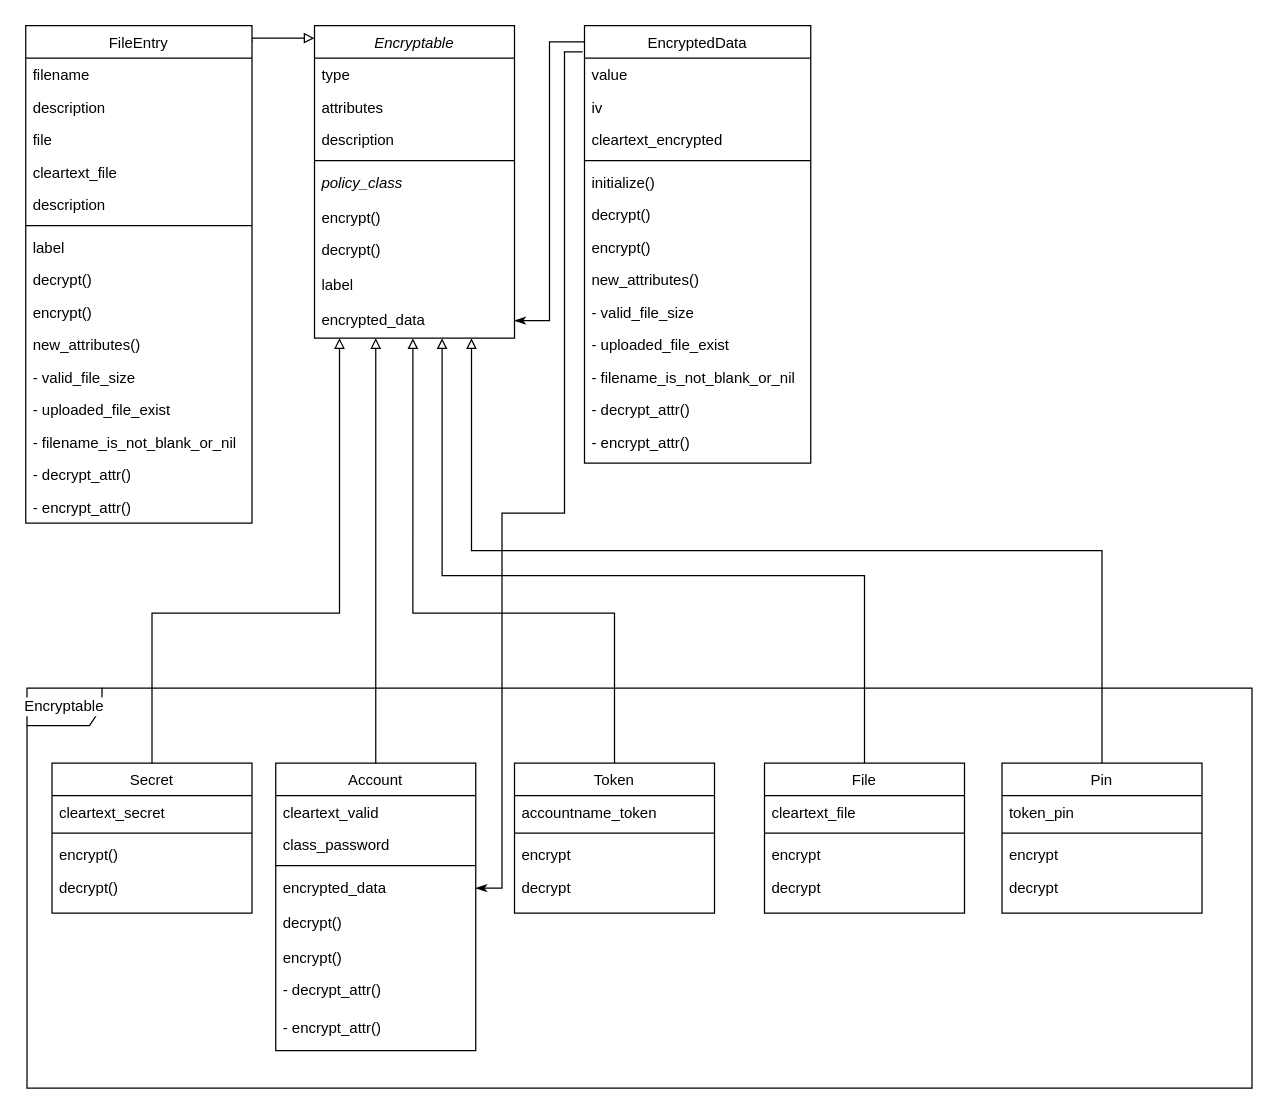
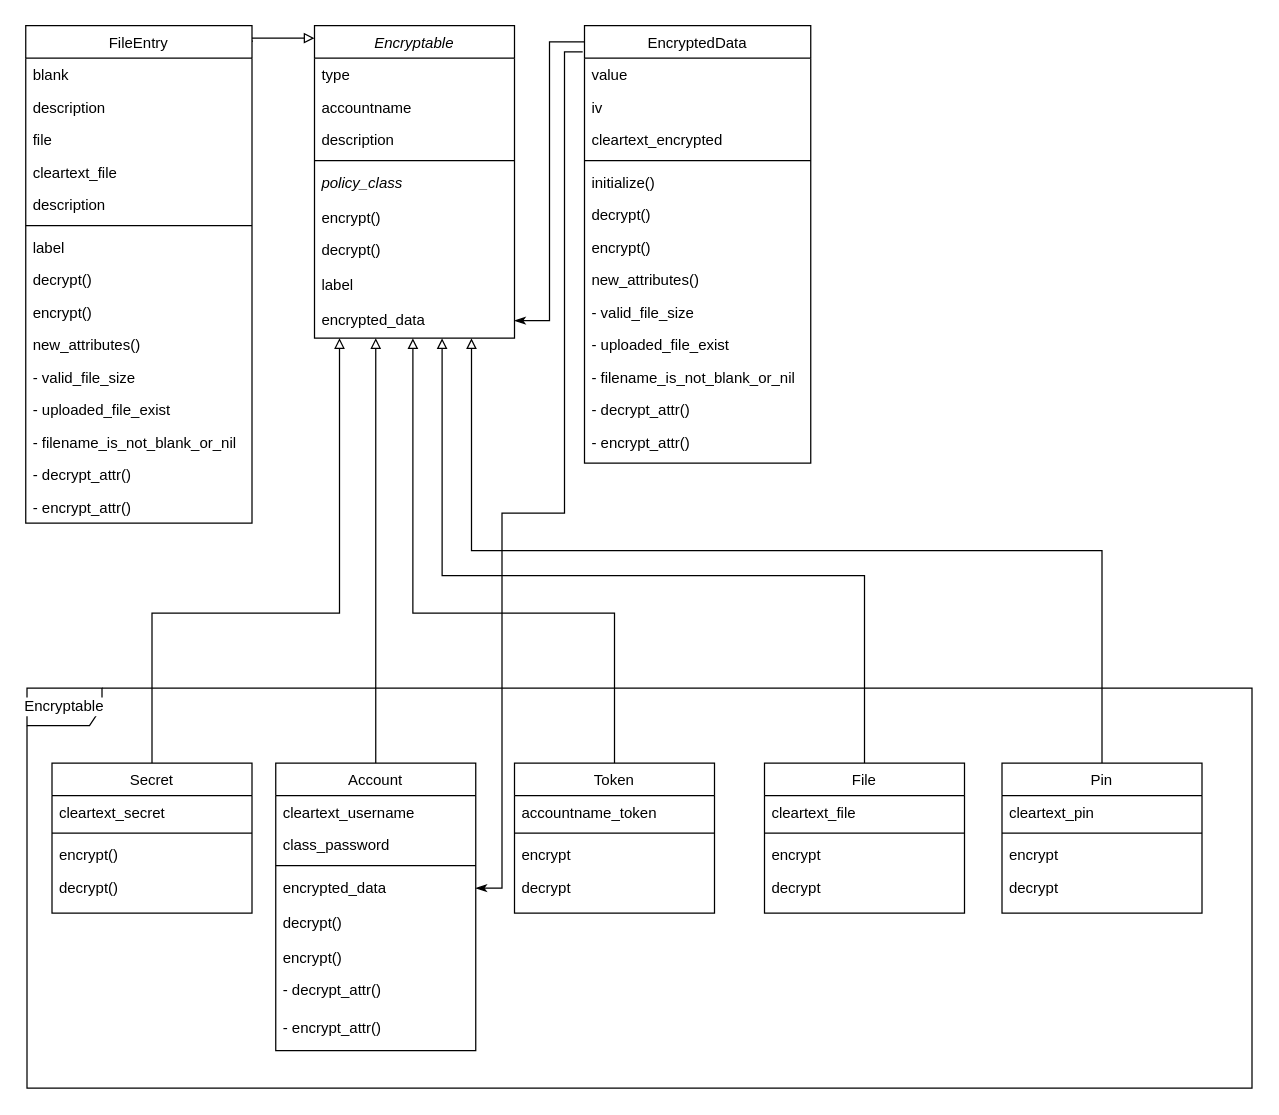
node "filename": label "filename" -> "blank"
node "attributes": label "attributes" -> "accountname"
node "cleartext_valid": label "cleartext_valid" -> "cleartext_username"
node "token_pin": label "token_pin" -> "cleartext_pin"
